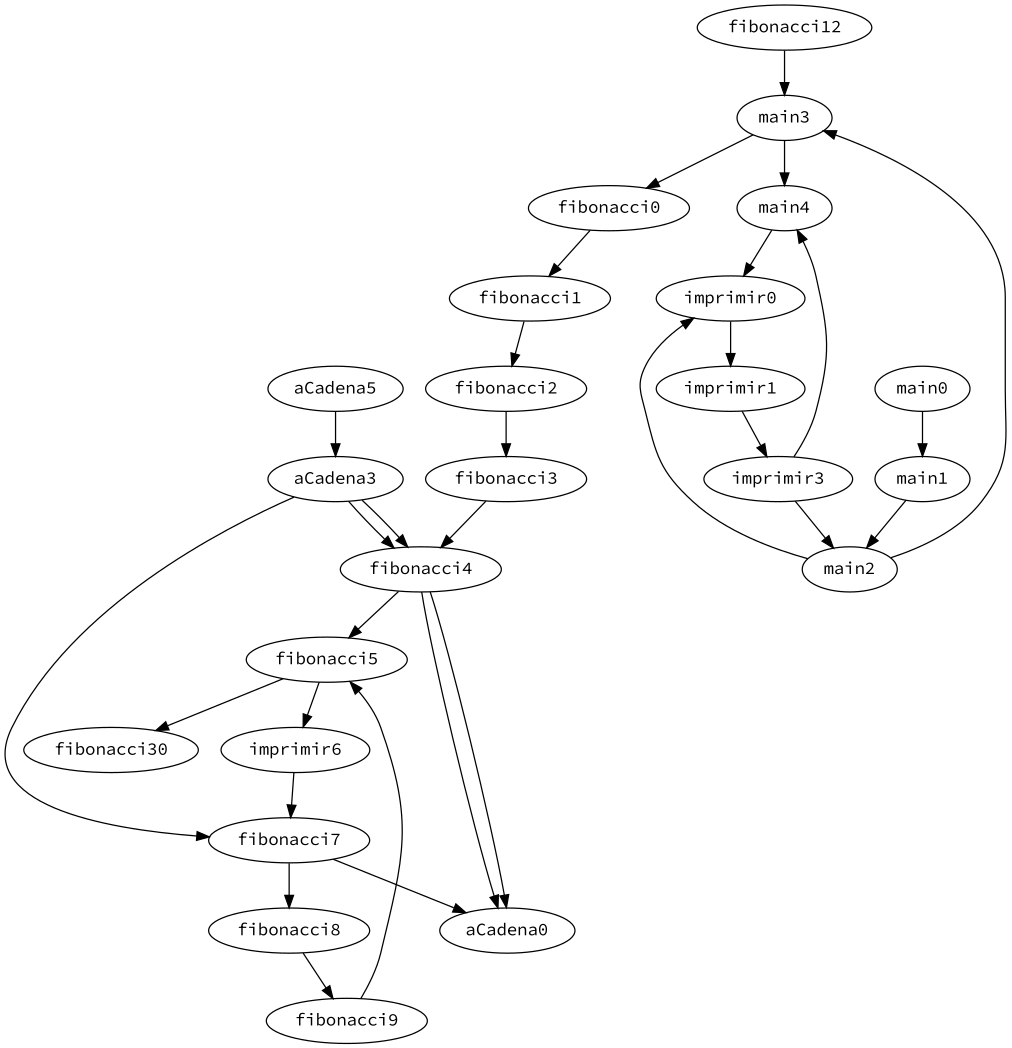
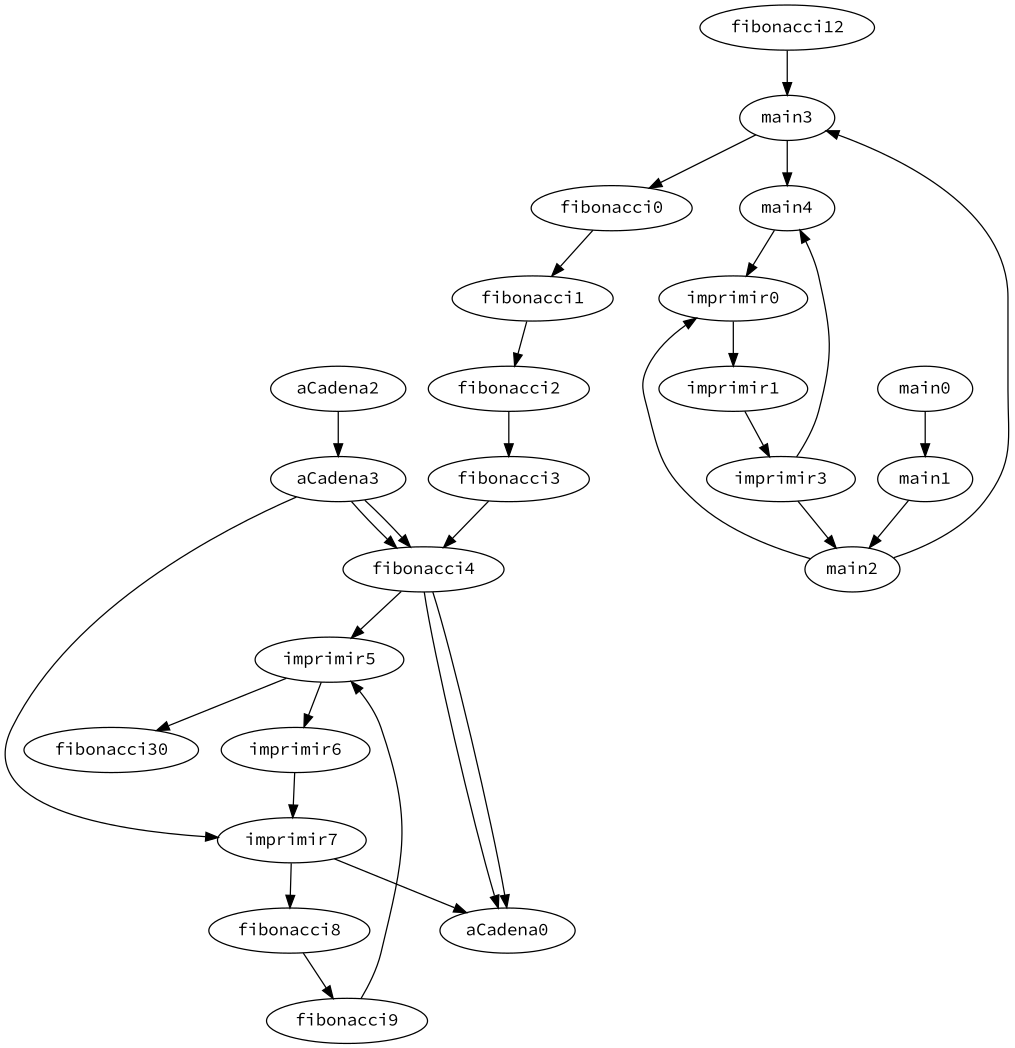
node "aCadena5": label "aCadena5" -> "aCadena2"
node "fibonacci5": label "fibonacci5" -> "imprimir5"
node "fibonacci7": label "fibonacci7" -> "imprimir7"
